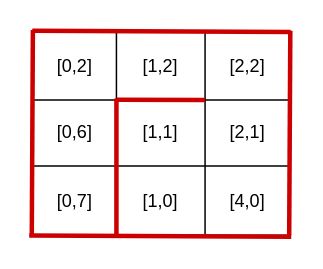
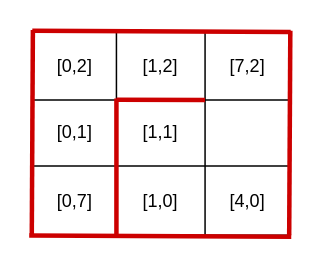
node "[2,2]": label "[2,2]" -> "[7,2]"
node "[0,6]": label "[0,6]" -> "[0,1]"
node "[2,1]": removed
